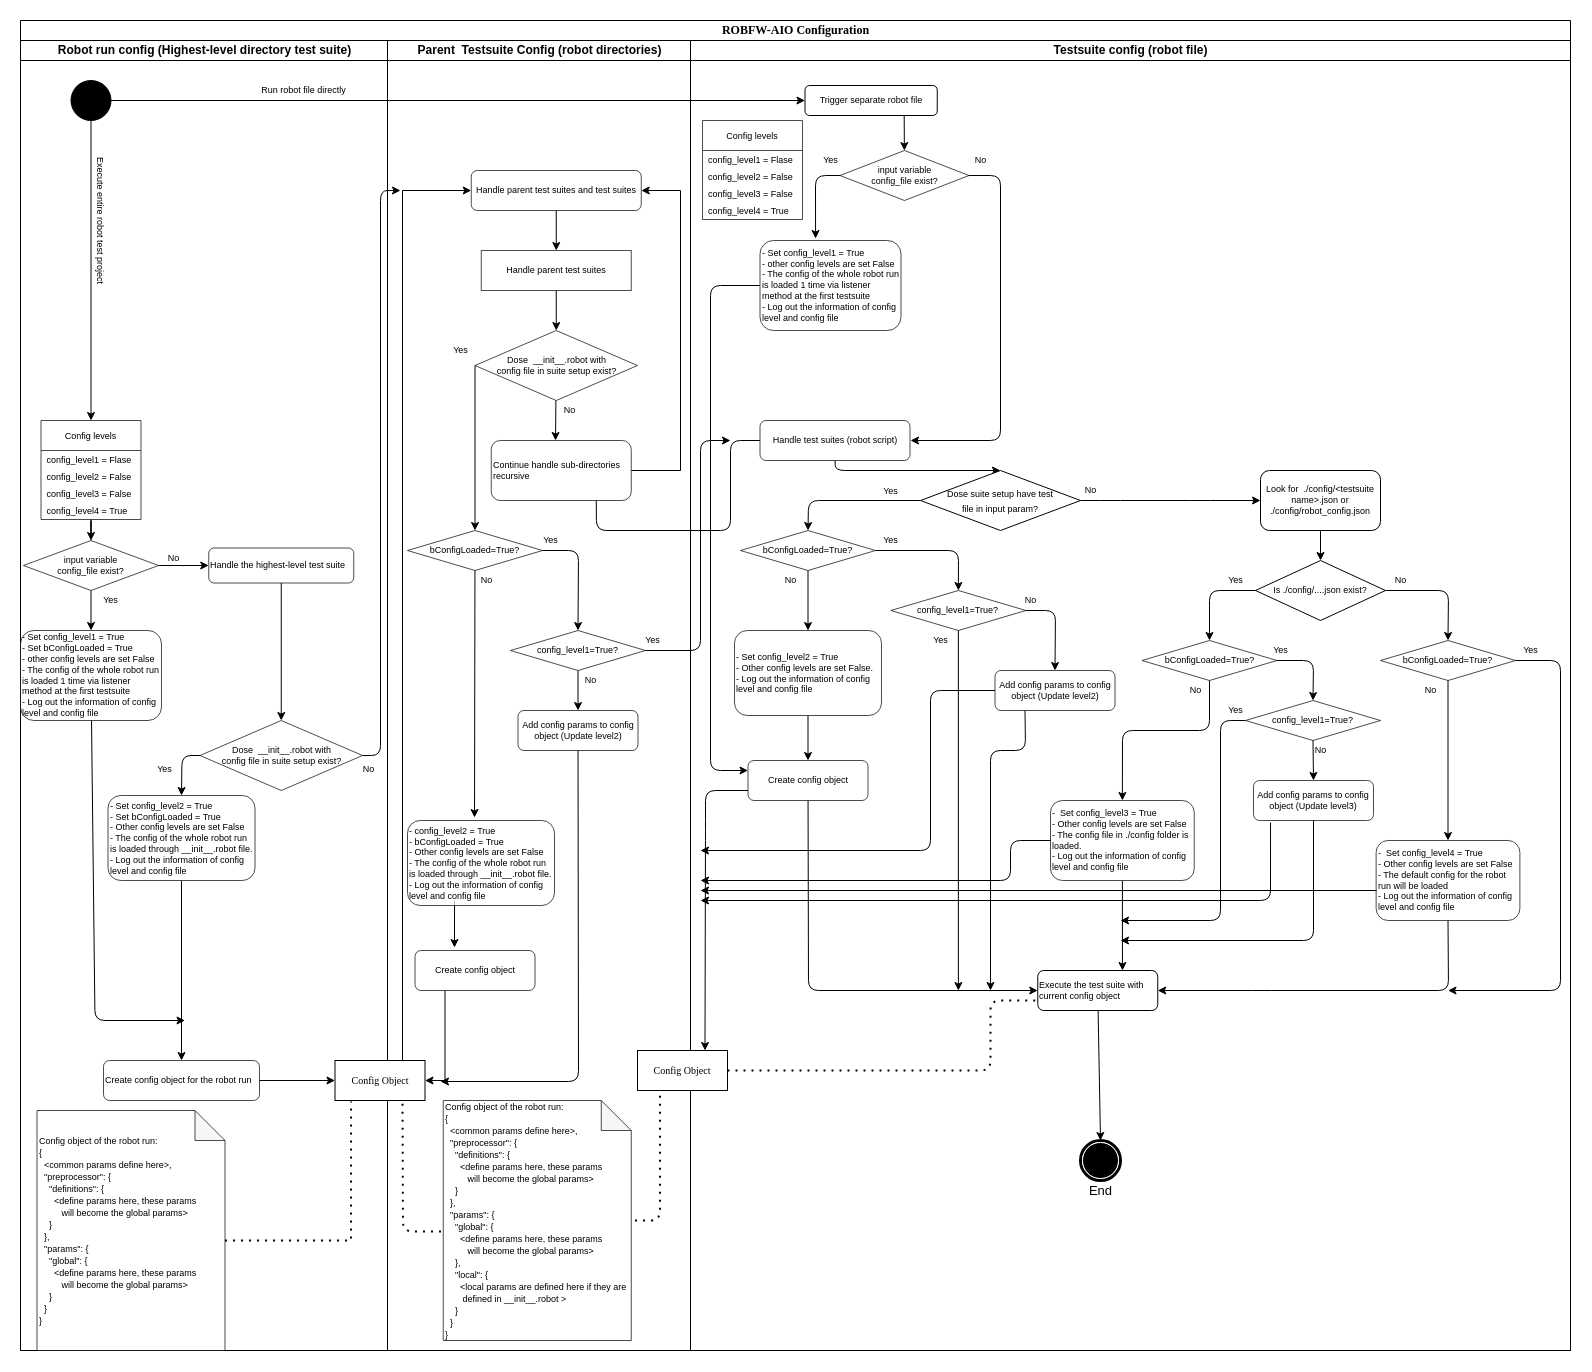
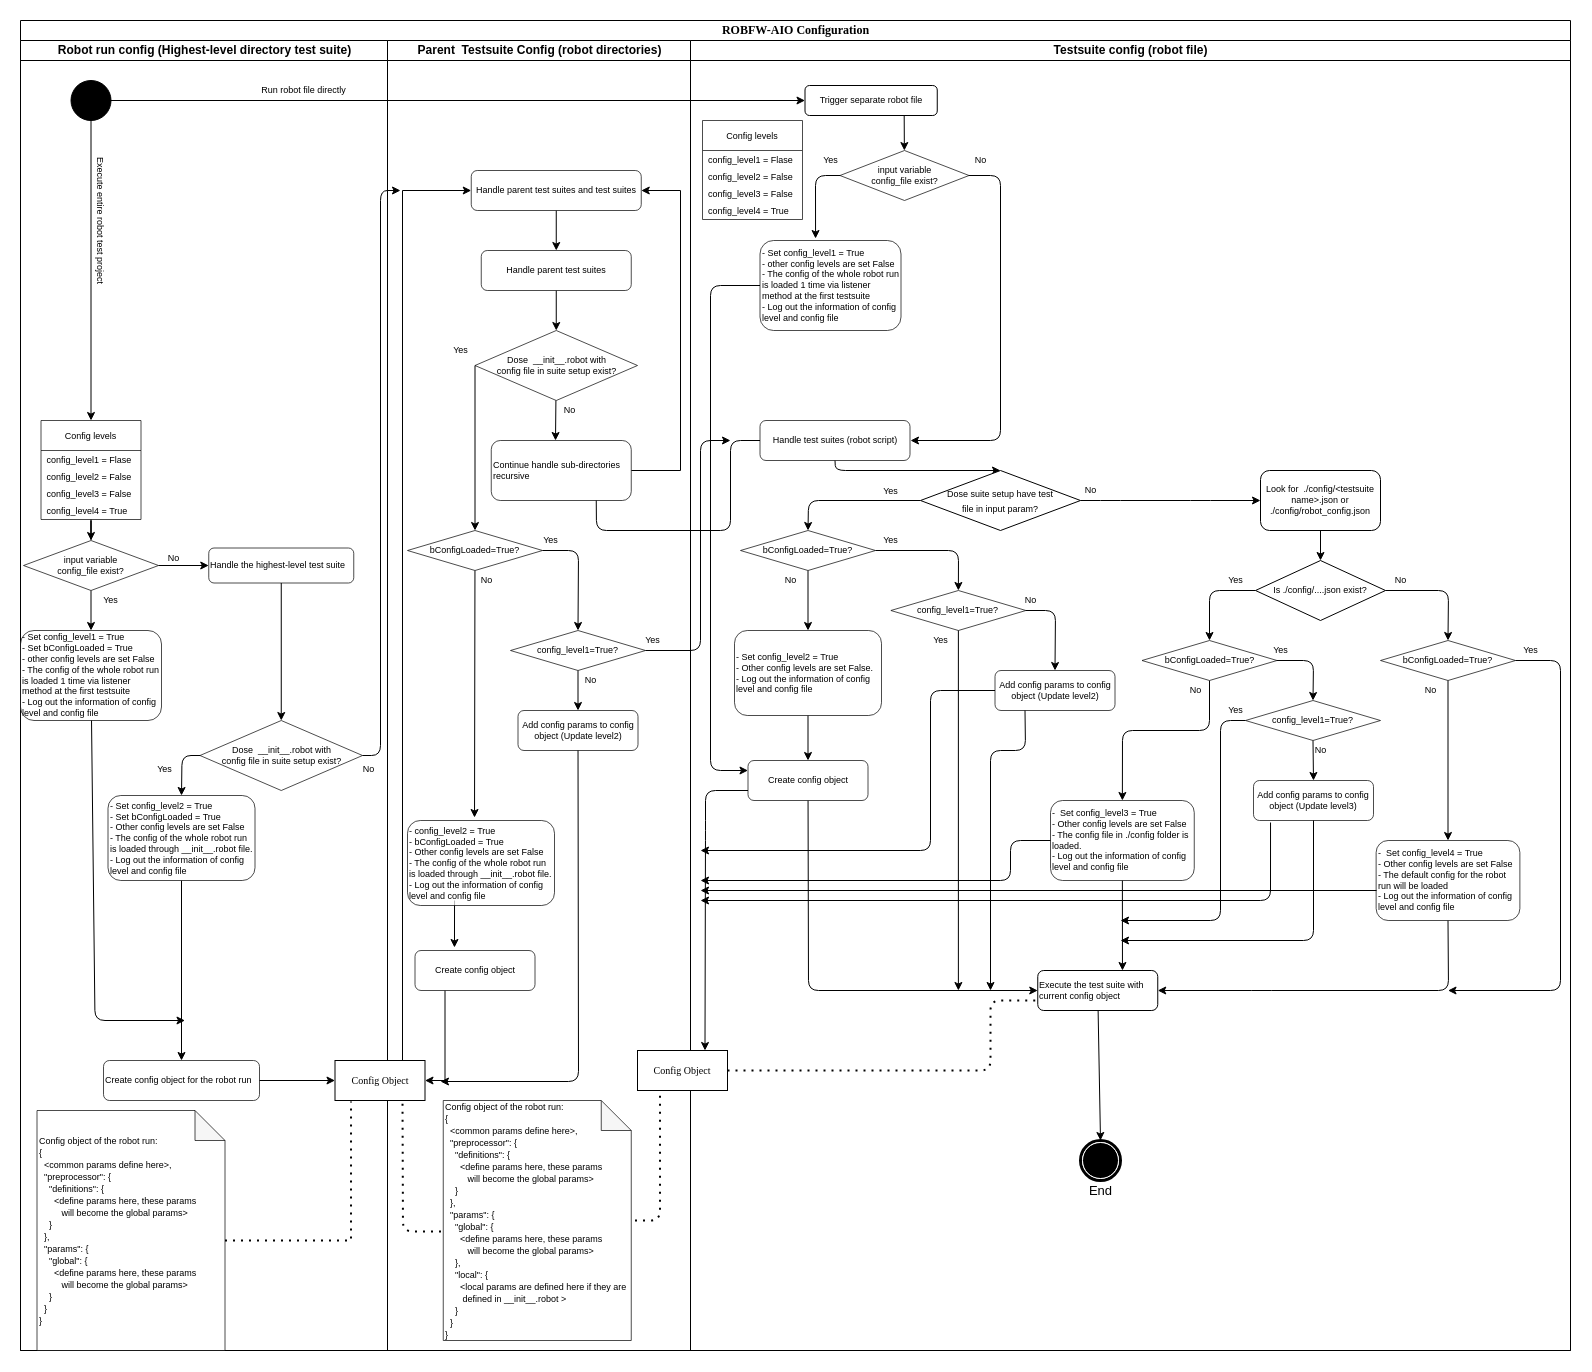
node "Handle parent test suites": shape rectangle -> rounded rectangle
